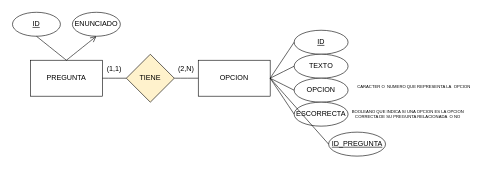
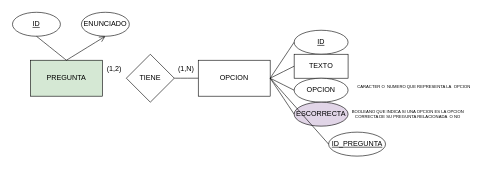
node "ENUNCIADO": moved (96, 24) -> (105, 24)
node "TEXTO": shape ellipse -> rectangle
node "(1,1)": label "(1,1)" -> "(1,2)"
node "(2,N)": label "(2,N)" -> "(1,N)"
node "PREGUNTA": fillcolor #ffffff -> #d5e8d4
edge "PREGUNTA" -- "TIENE": removed
node "TIENE": fillcolor #fff2cc -> #ffffff
node "ESCORRECTA": fillcolor #ffffff -> #e1d5e7
